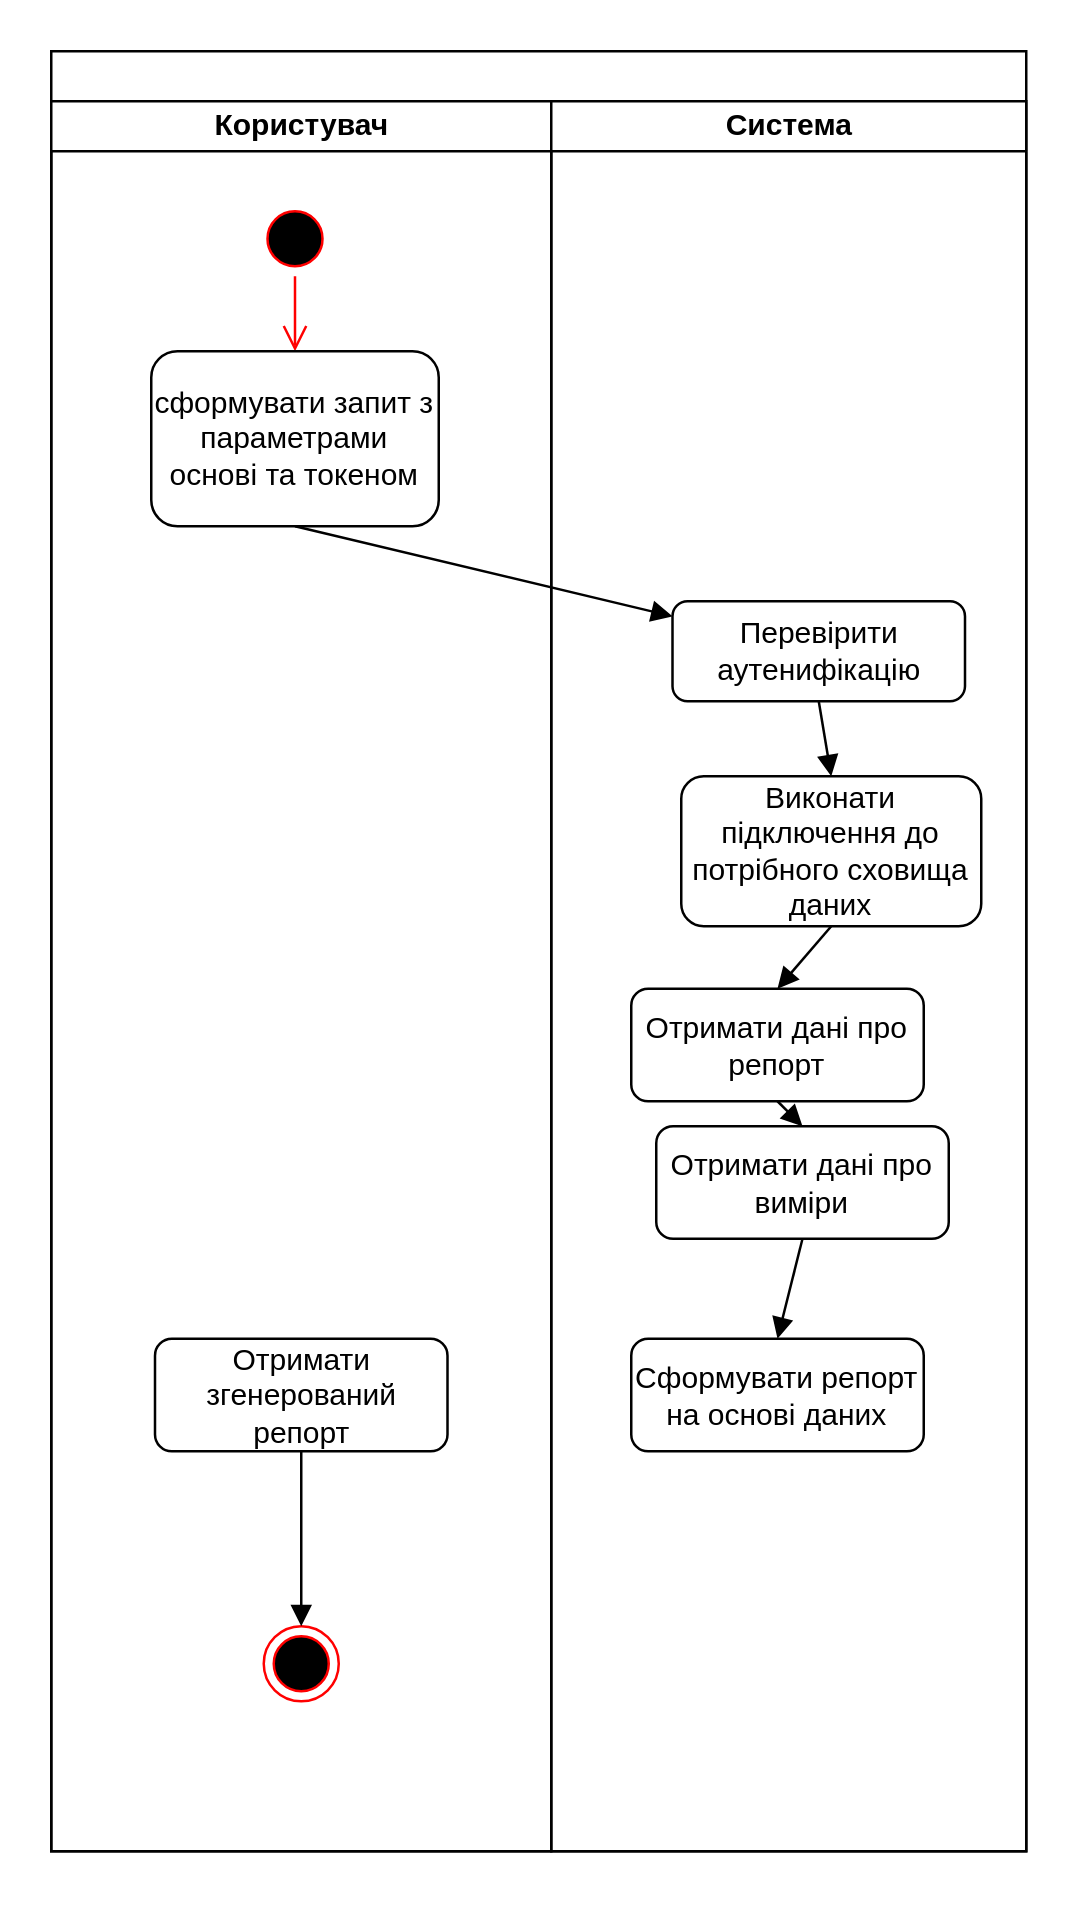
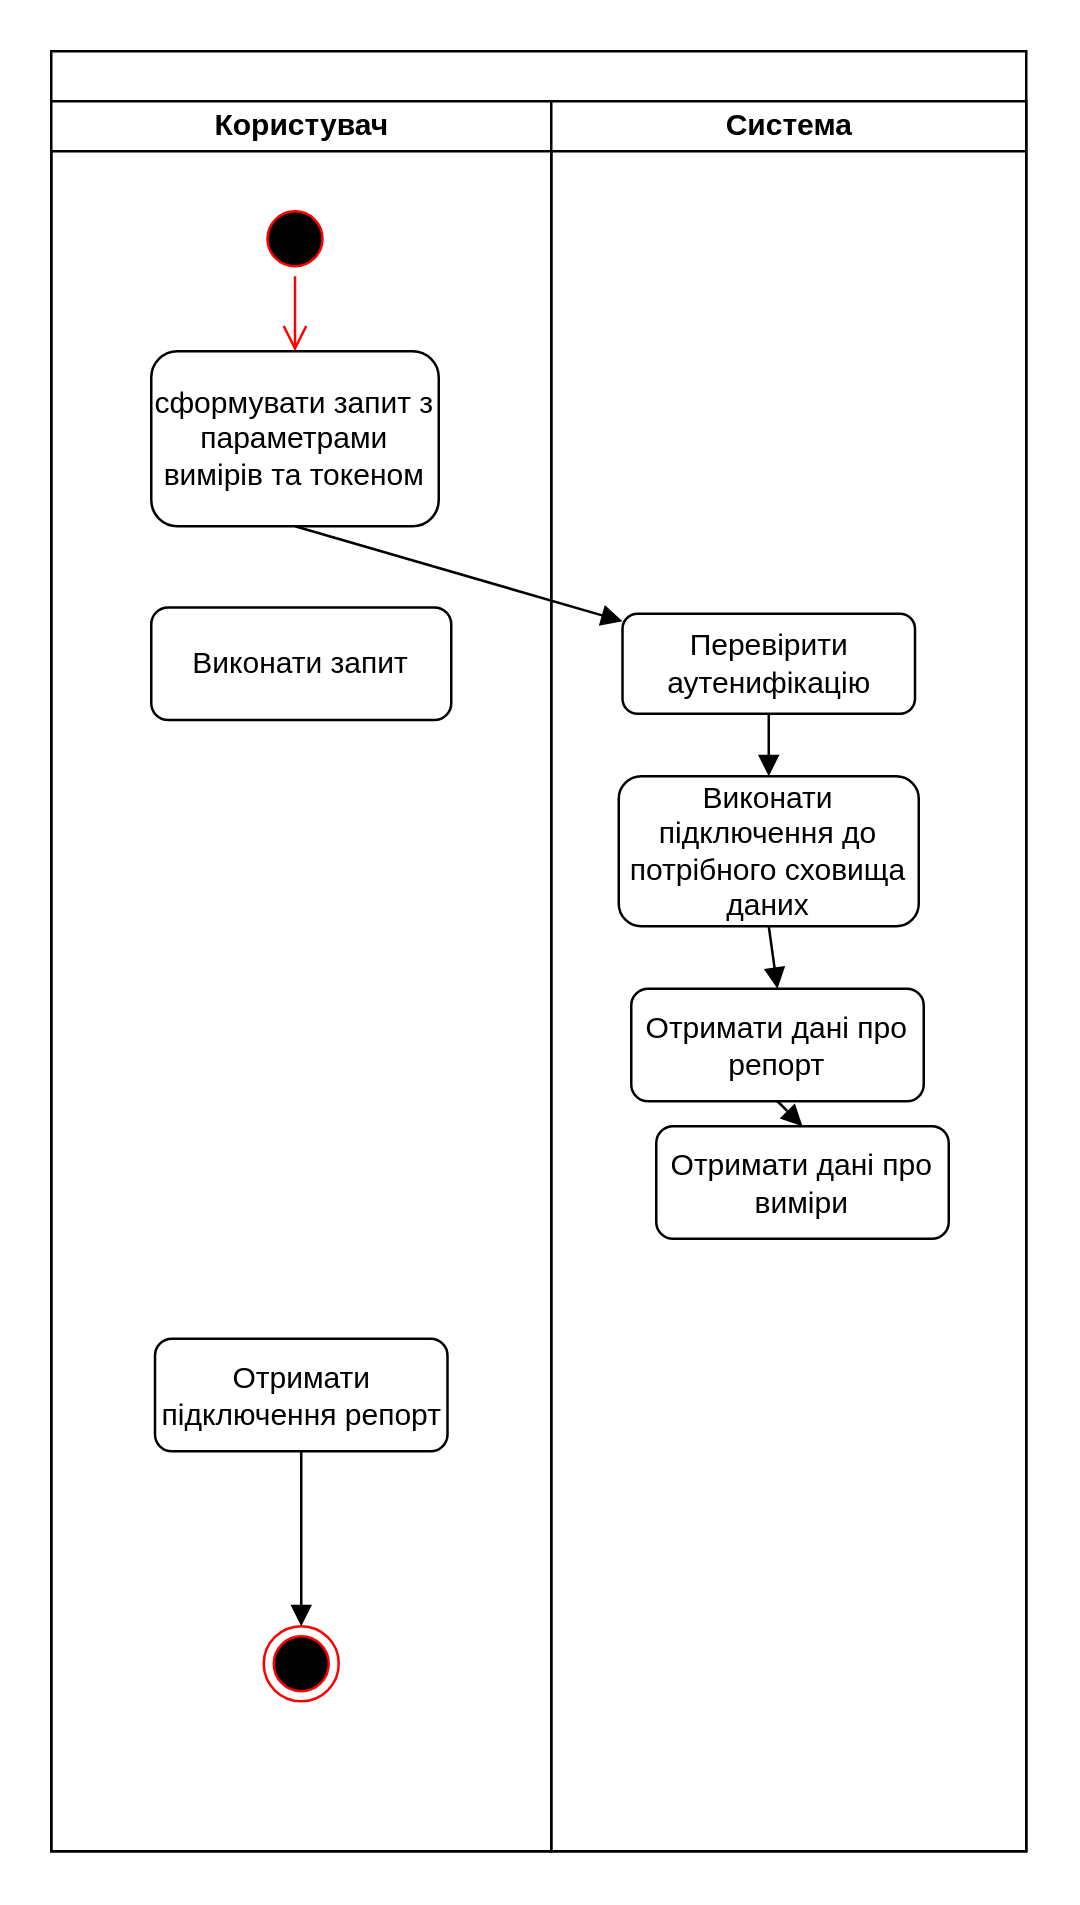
node "сформувати запит з параметрами основі та токеном": label "сформувати запит з параметрами основі та токеном" -> "сформувати запит з параметрами вимірів та токеном"
node "Перевірити аутенифікацію": moved (819, 651) -> (769, 664)
node "Виконати запит": added
node "Виконати підключення до потрібного сховища даних": moved (831, 851) -> (769, 851)
edge "Отримати дані про виміри" -> "Сформувати репорт на основі даних": removed
node "Сформувати репорт на основі даних": removed
node "Отримати згенерований репорт": label "Отримати згенерований репорт" -> "Отримати підключення репорт"
